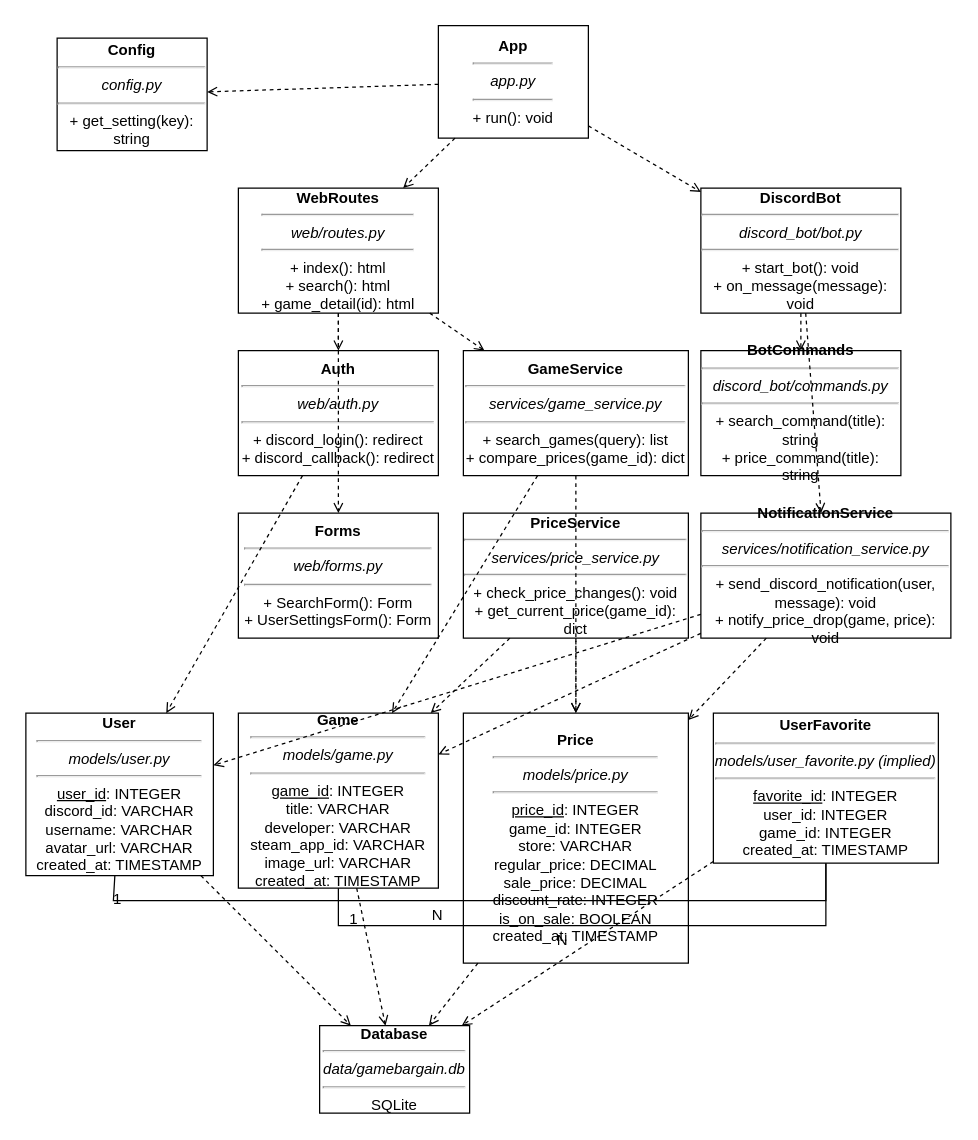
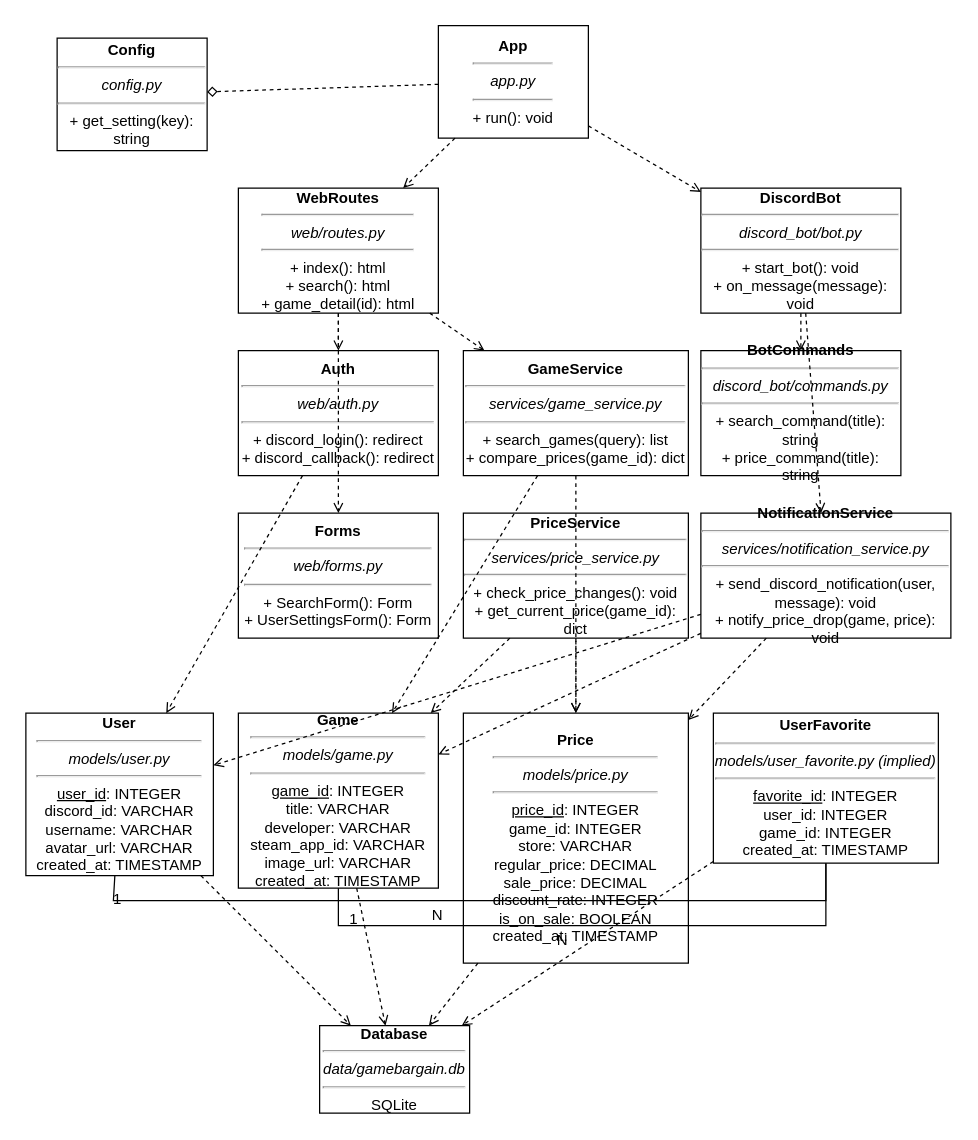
edge "Appapp.py+ run(): void" -> "Configconfig.py+ get_setting(key): string": arrowhead open -> diamond
